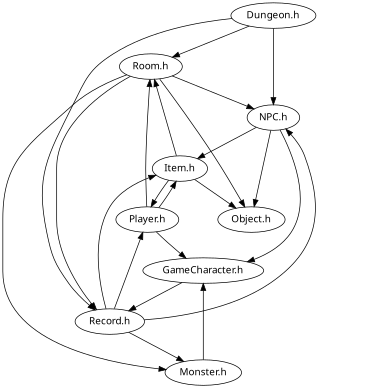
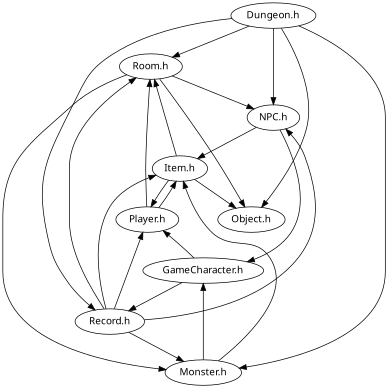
edge "NPC.h" -> "Object.h": now "Dungeon.h" -> "Object.h"
edge "Room.h" -> "Record.h": reversed
edge "Dungeon.h" -> "Monster.h": added
edge "Player.h" -> "GameCharacter.h": reversed
edge "Monster.h" -> "Item.h": added
